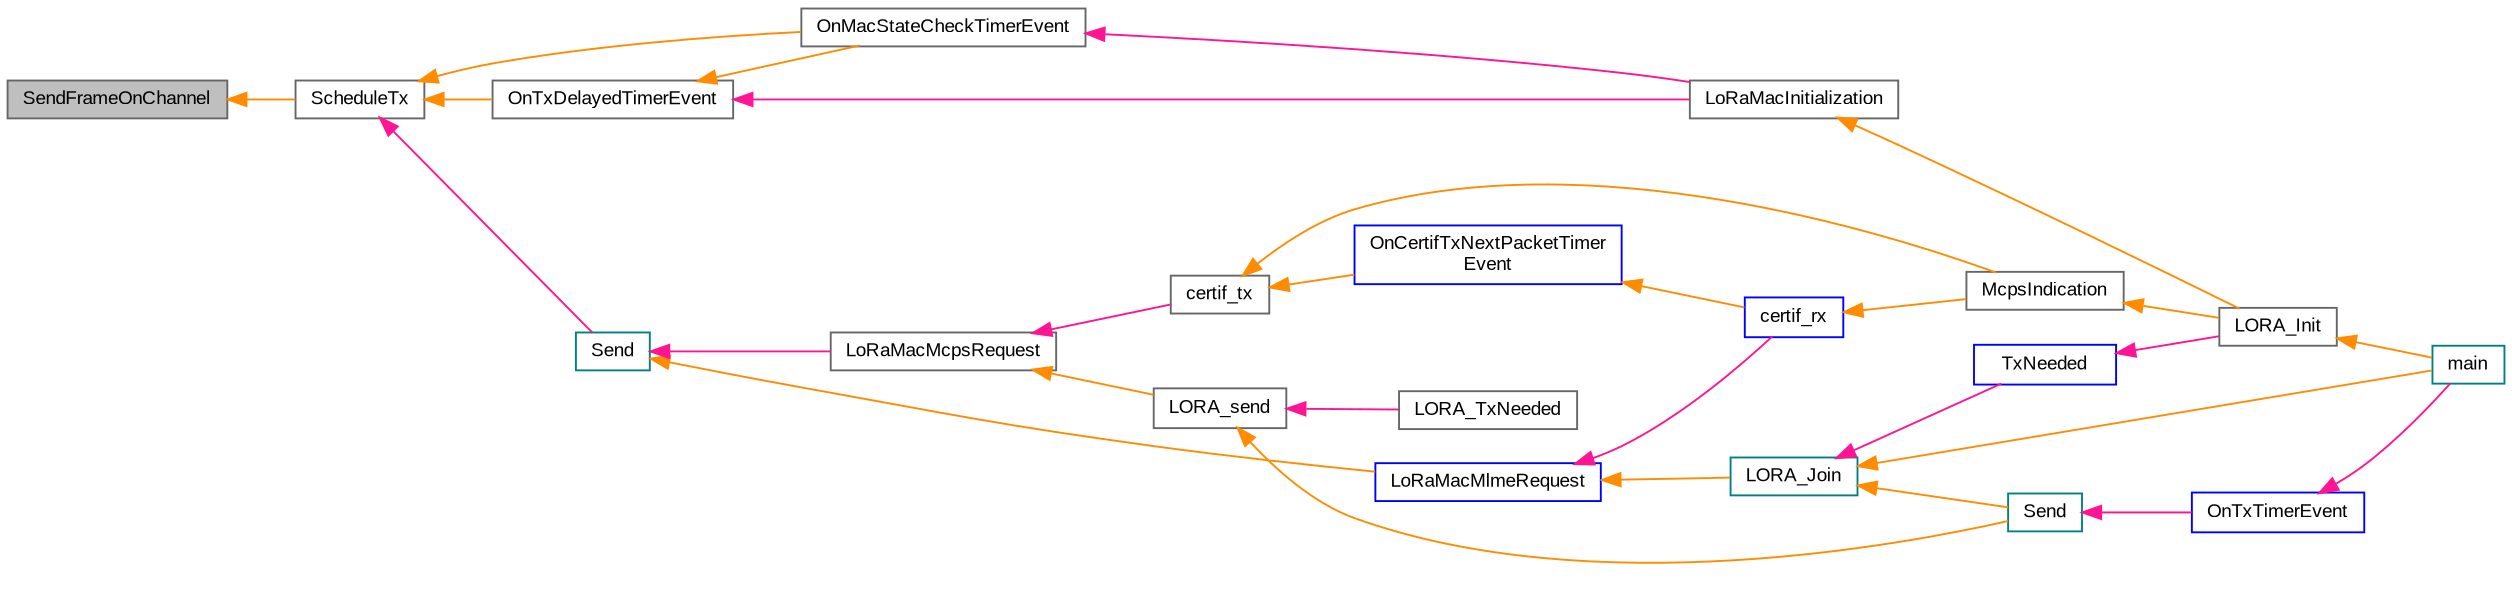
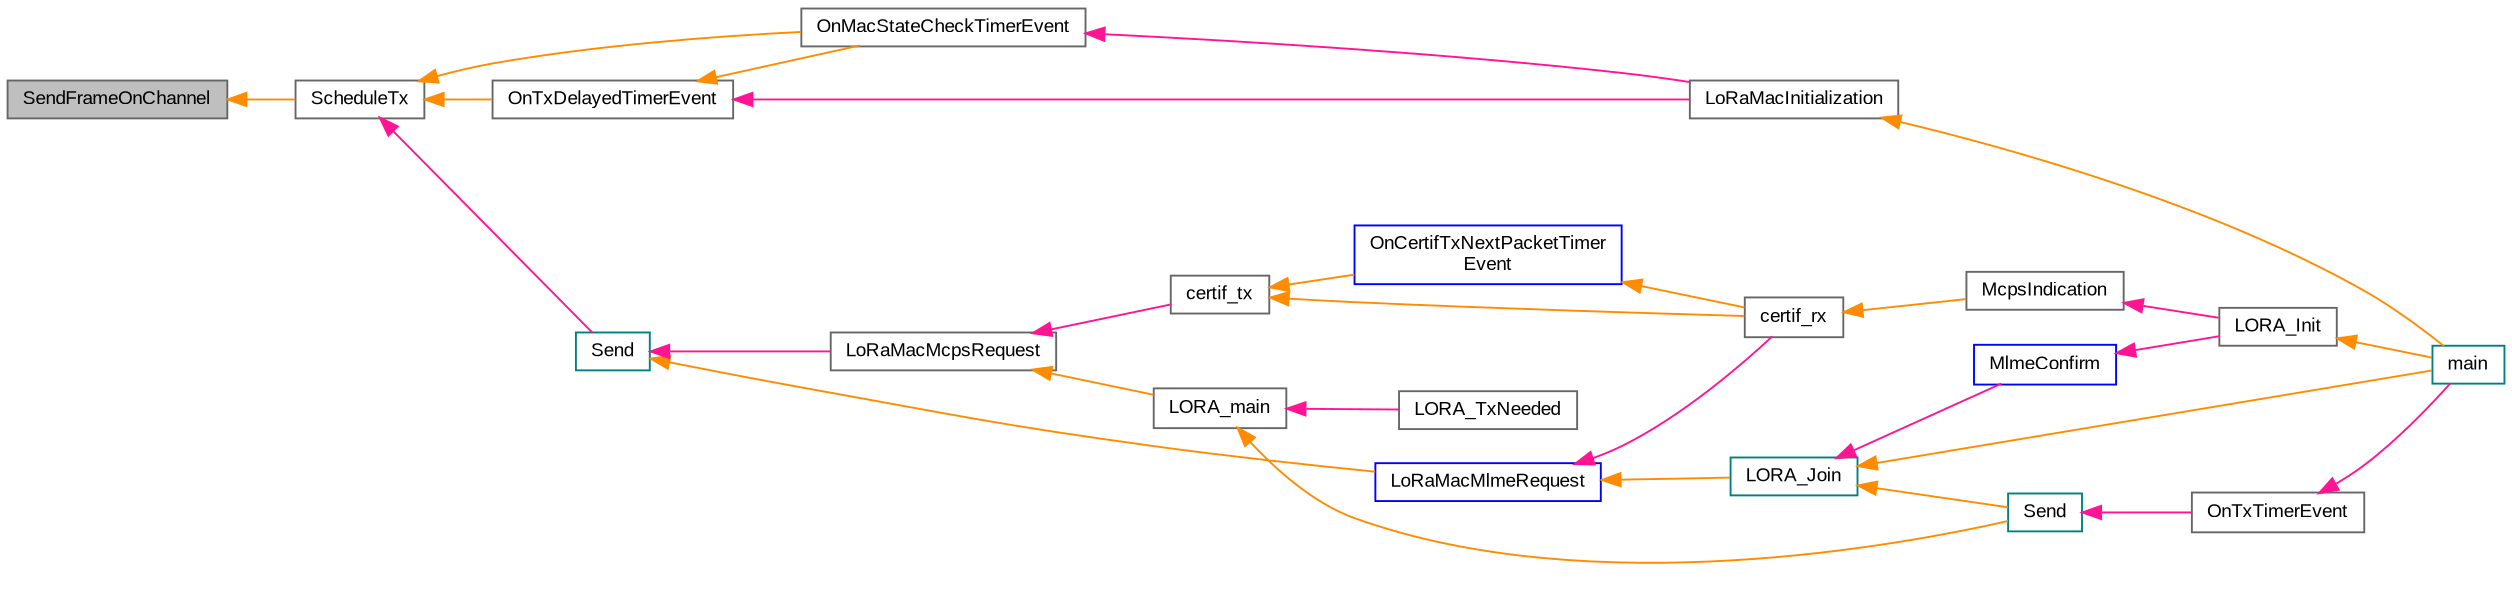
edge "McpsIndication" -> "certif_tx": now "certif_rx" -> "certif_tx"
edge "LORA_Init" -> "LoRaMacInitialization": now "main" -> "LoRaMacInitialization"
edge "LORA_Init" -> "McpsIndication": color darkorange -> deeppink
node "certif_rx": color blue -> gray40
node "TxNeeded": label "TxNeeded" -> "MlmeConfirm"
node "LORA_send": label "LORA_send" -> "LORA_main"
node "OnTxTimerEvent": color blue -> gray40
